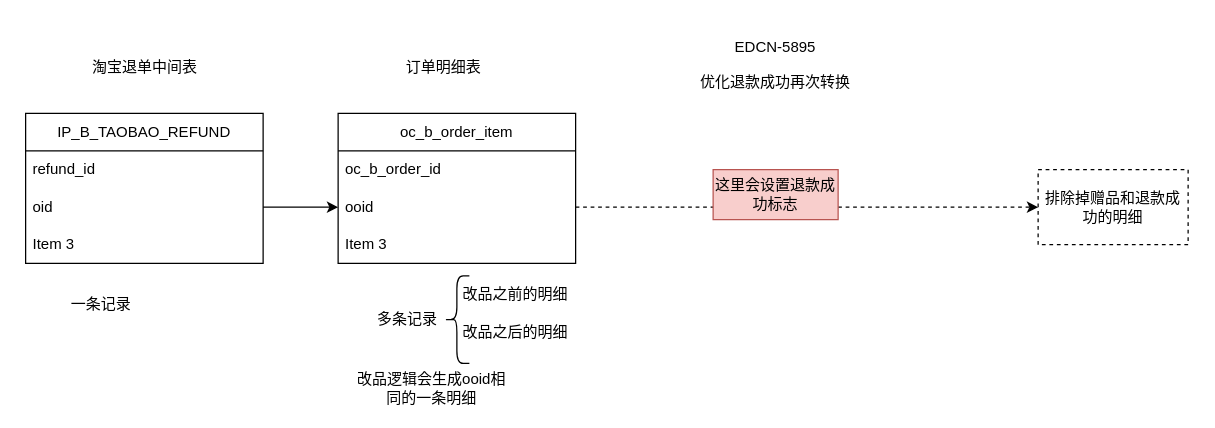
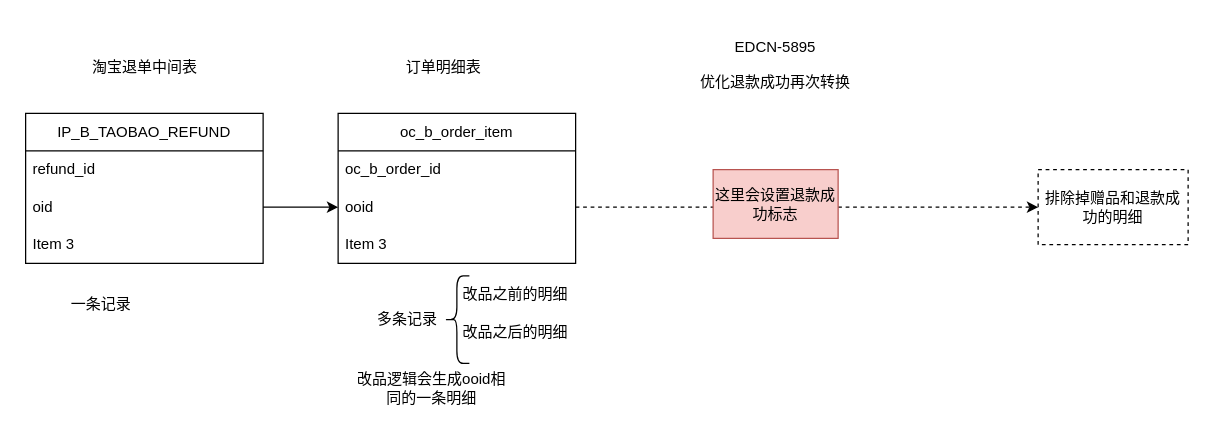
node "这里会设置退款成功标志": size 125x50 -> 125x69
